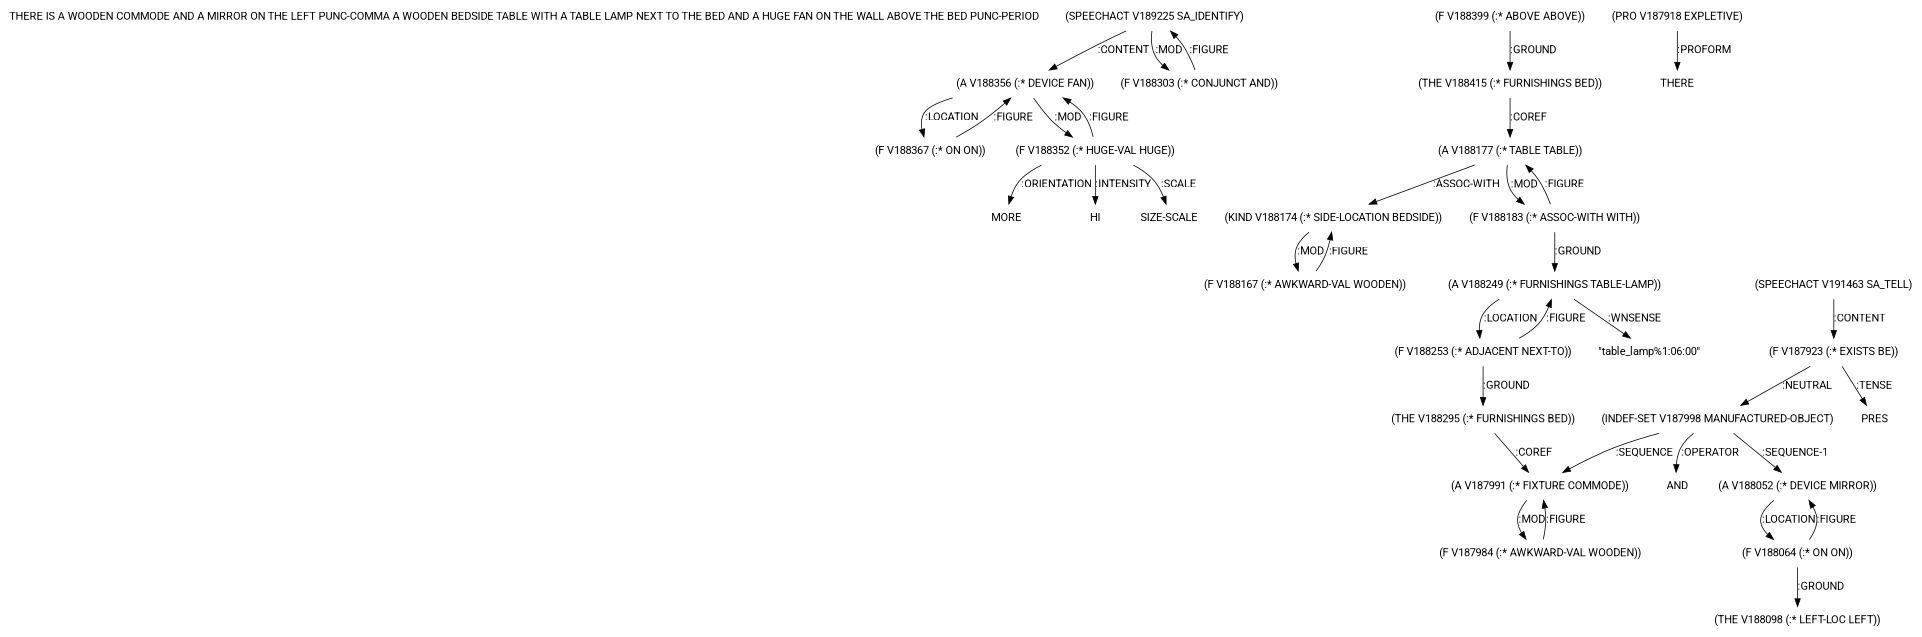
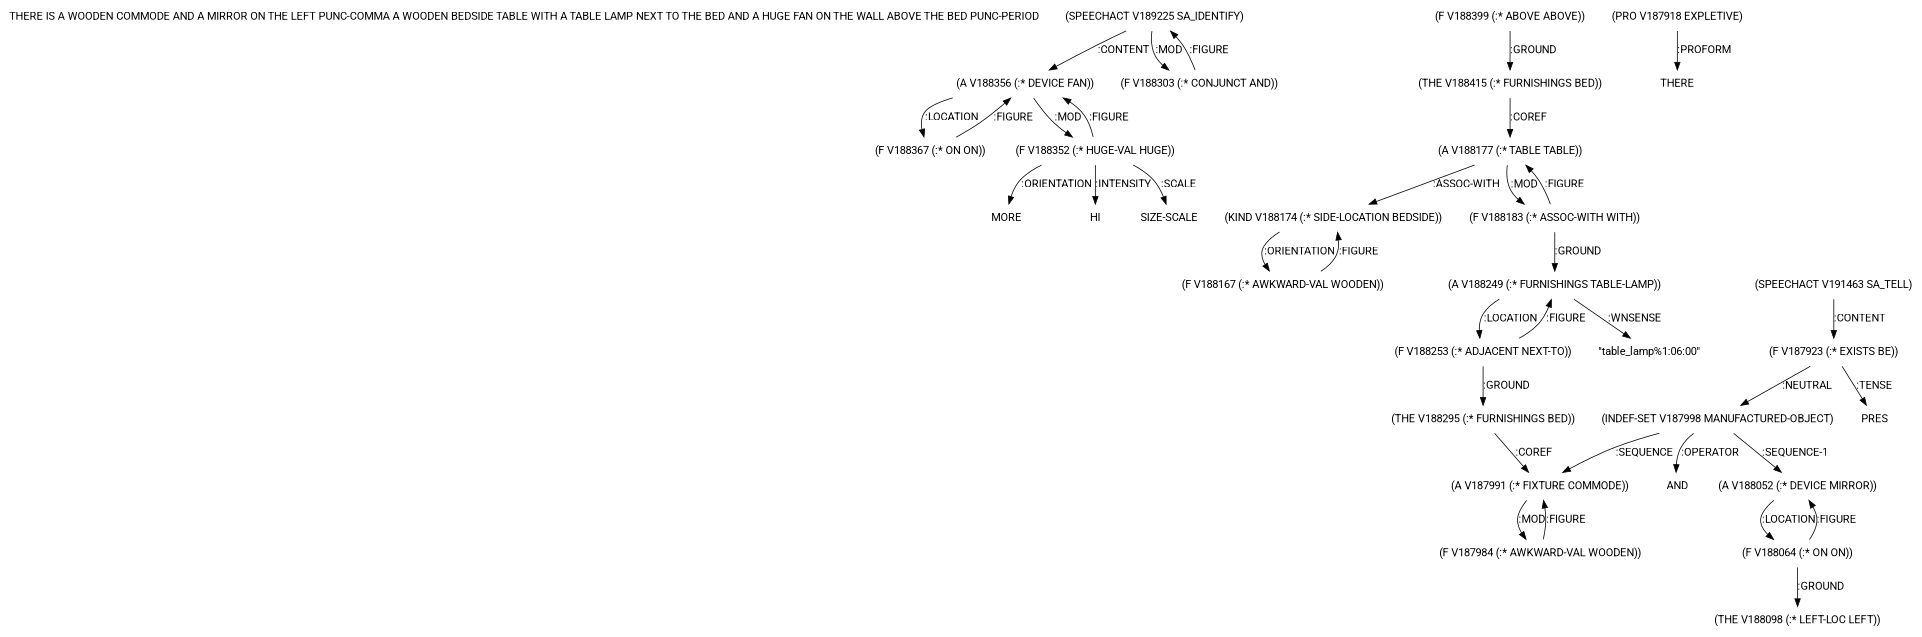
edge "(KIND V188174 (:* SIDE-LOCATION BEDSIDE))" -> "(F V188167 (:* AWKWARD-VAL WOODEN))": label ":MOD" -> ":ORIENTATION"
